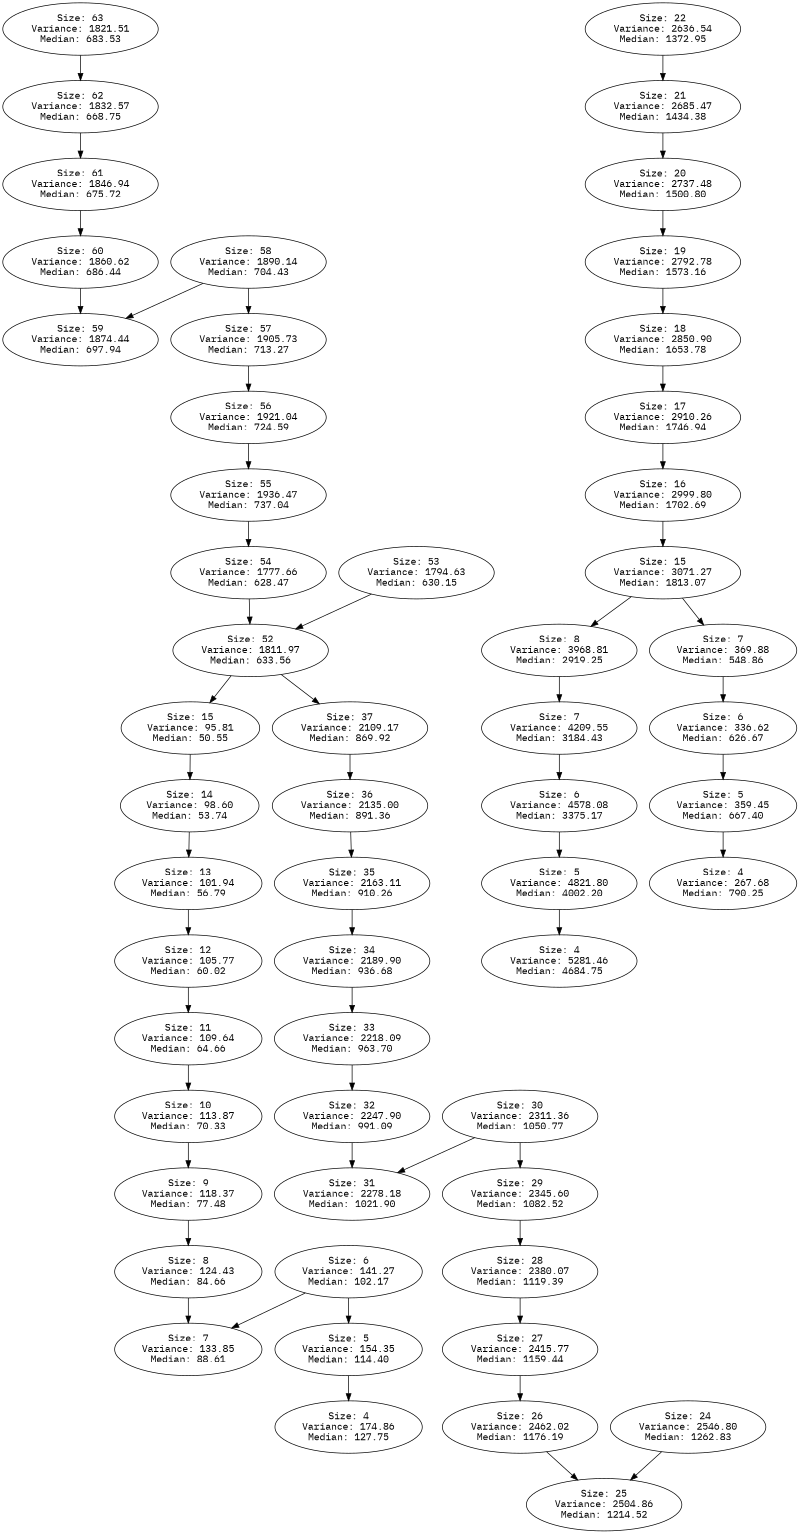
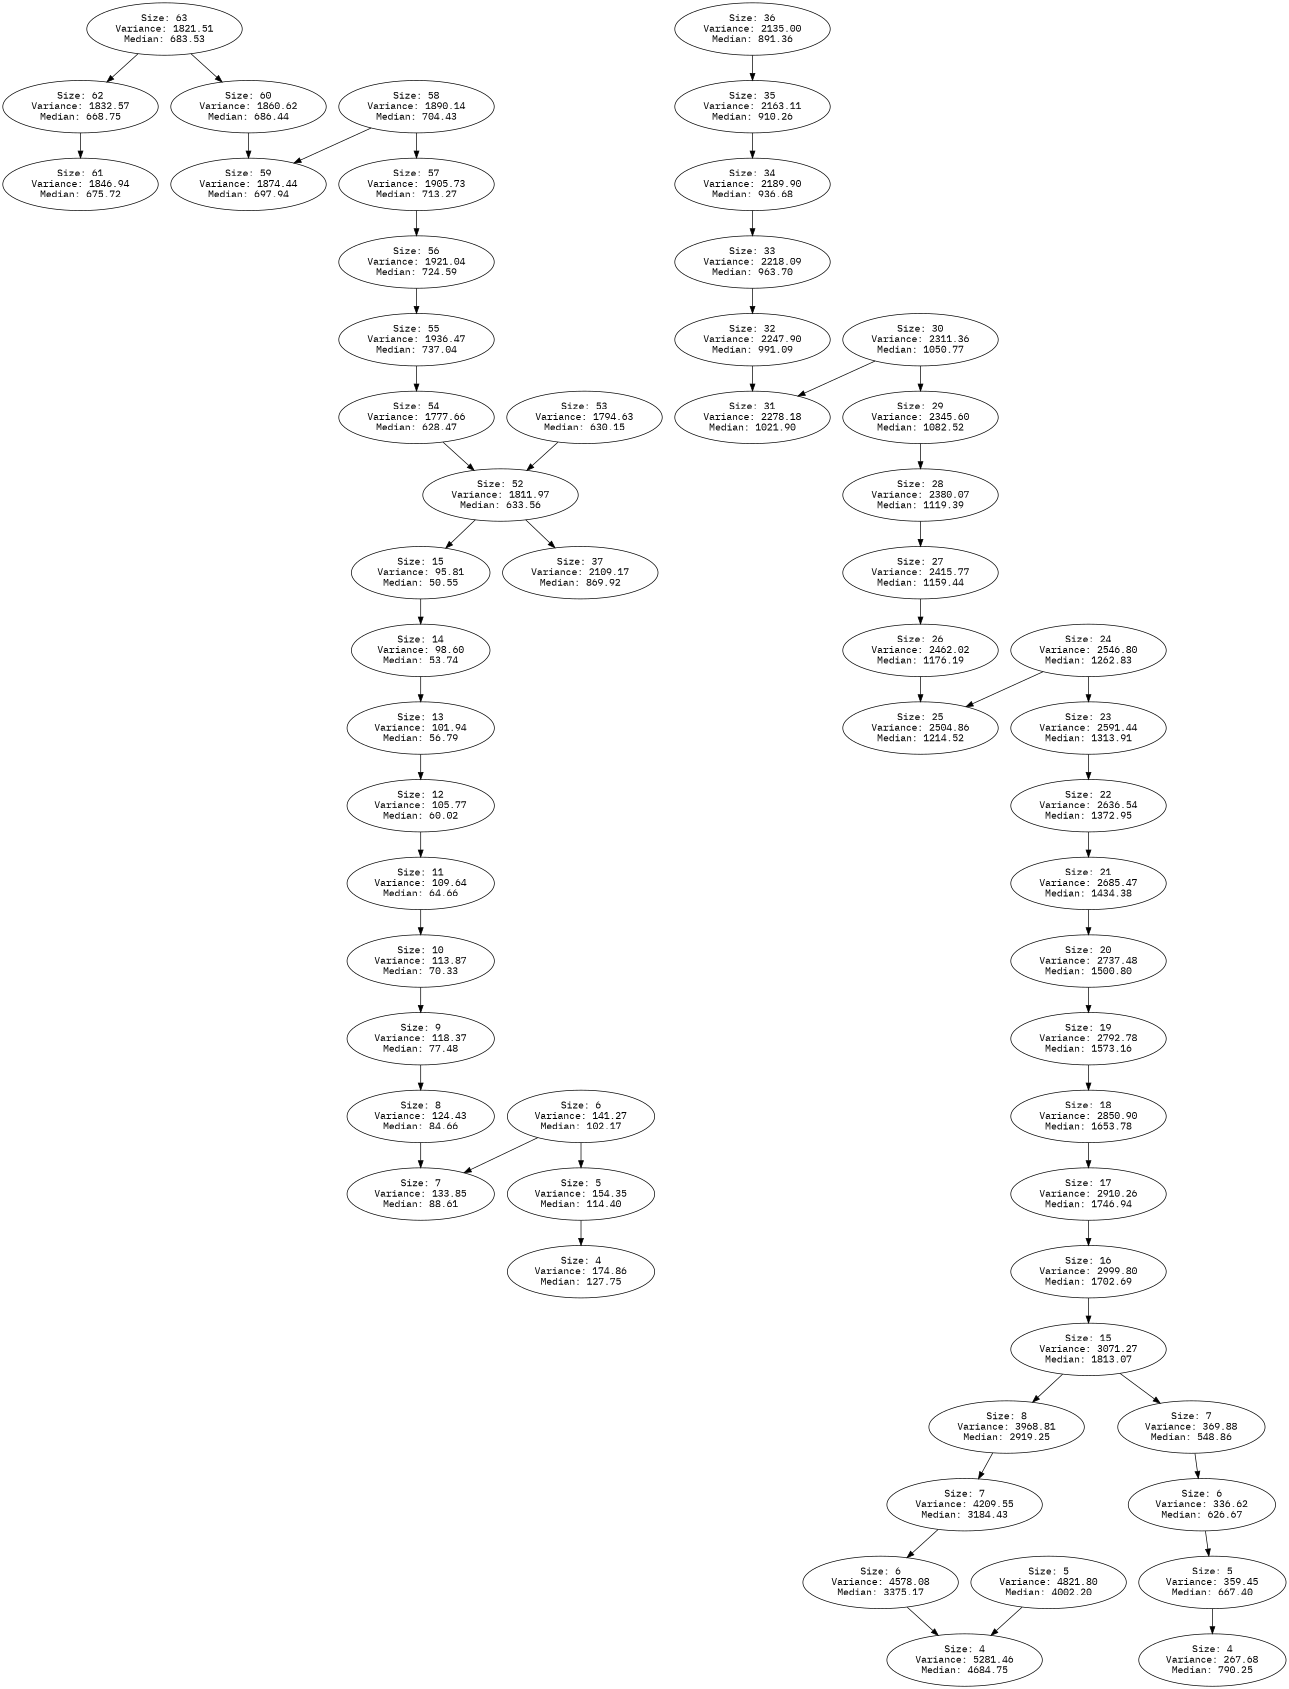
edge "Size: 61 Variance: 1846.94 Median: 675.72" -> "Size: 60 Variance: 1860.62 Median: 686.44": now "Size: 63 Variance: 1821.51 Median: 683.53" -> "Size: 60 Variance: 1860.62 Median: 686.44"
node "Size: 23 Variance: 2591.44 Median: 1313.91": added
edge "Size: 37 Variance: 2109.17 Median: 869.92" -> "Size: 36 Variance: 2135.00 Median: 891.36": removed
edge "Size: 6 Variance: 4578.08 Median: 3375.17" -> "Size: 5 Variance: 4821.80 Median: 4002.20": now "Size: 6 Variance: 4578.08 Median: 3375.17" -> "Size: 4 Variance: 5281.46 Median: 4684.75"
